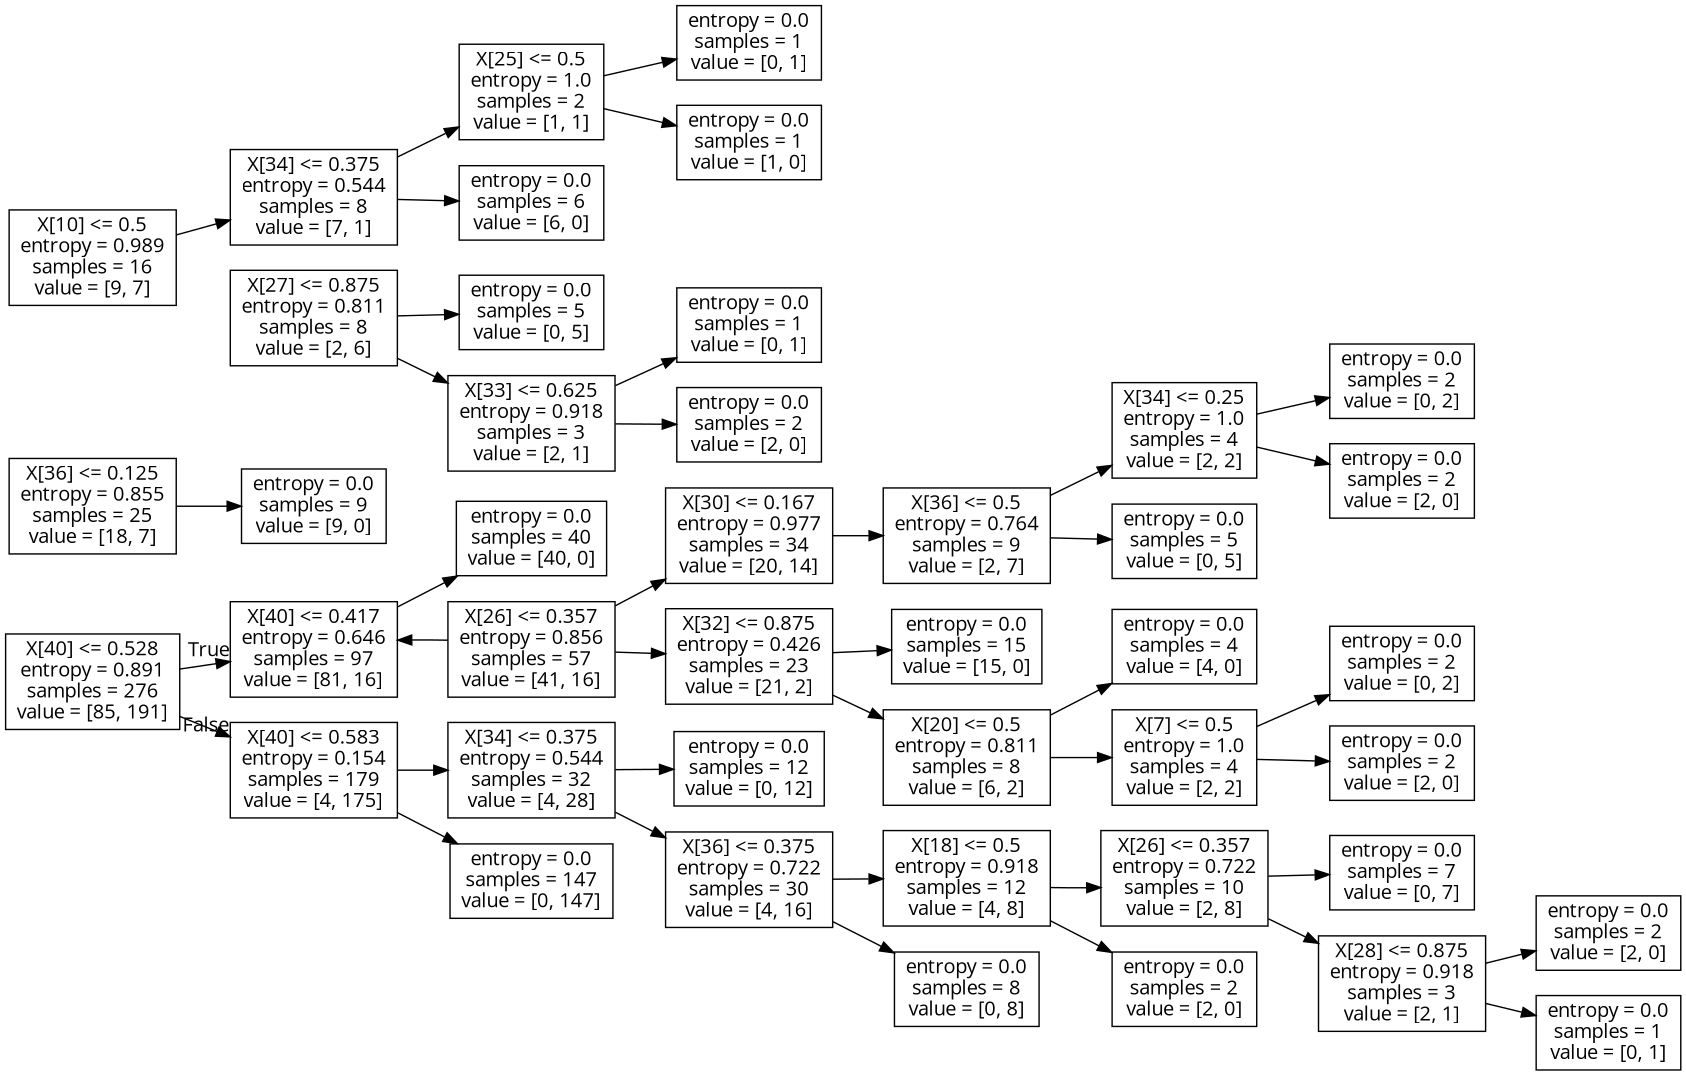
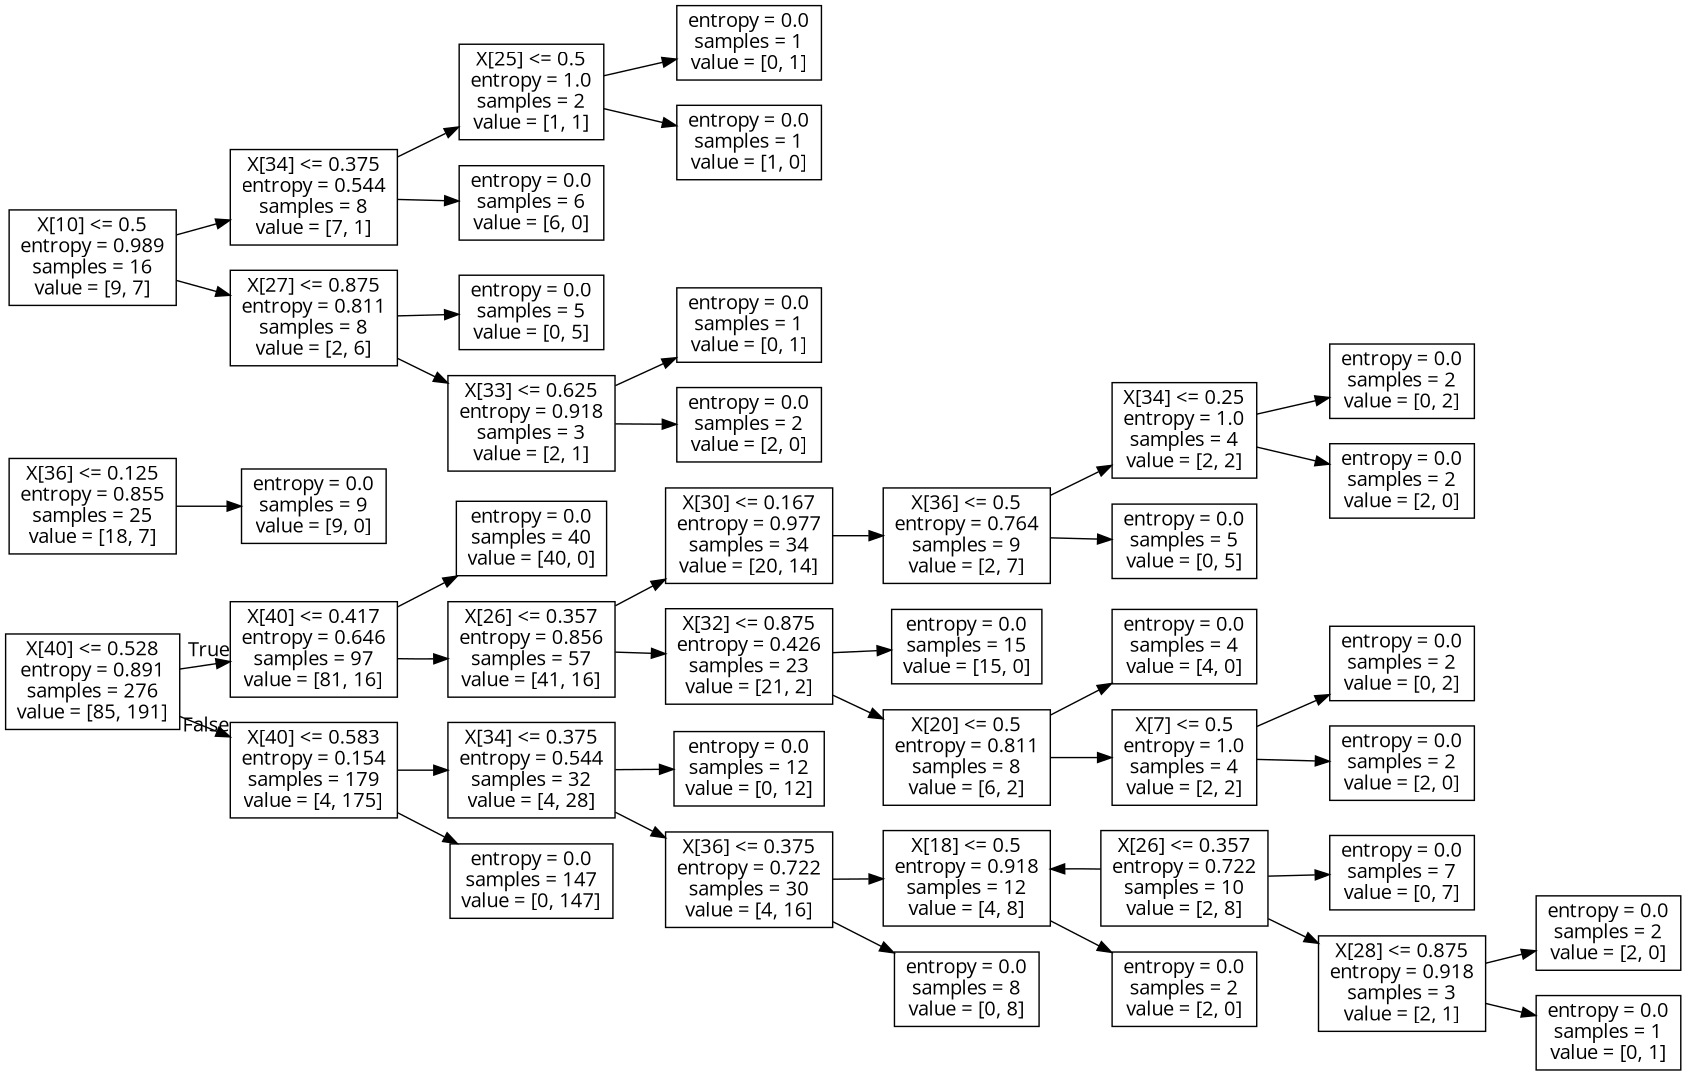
edge "X[10] <= 0.5 entropy = 0.989 samples = 16 value = [9, 7]" -> "X[27] <= 0.875 entropy = 0.811 samples = 8 value = [2, 6]": added
edge "X[26] <= 0.357 entropy = 0.856 samples = 57 value = [41, 16]" -> "X[40] <= 0.417 entropy = 0.646 samples = 97 value = [81, 16]": reversed
edge "X[18] <= 0.5 entropy = 0.918 samples = 12 value = [4, 8]" -> "X[26] <= 0.357 entropy = 0.722 samples = 10 value = [2, 8]": reversed
